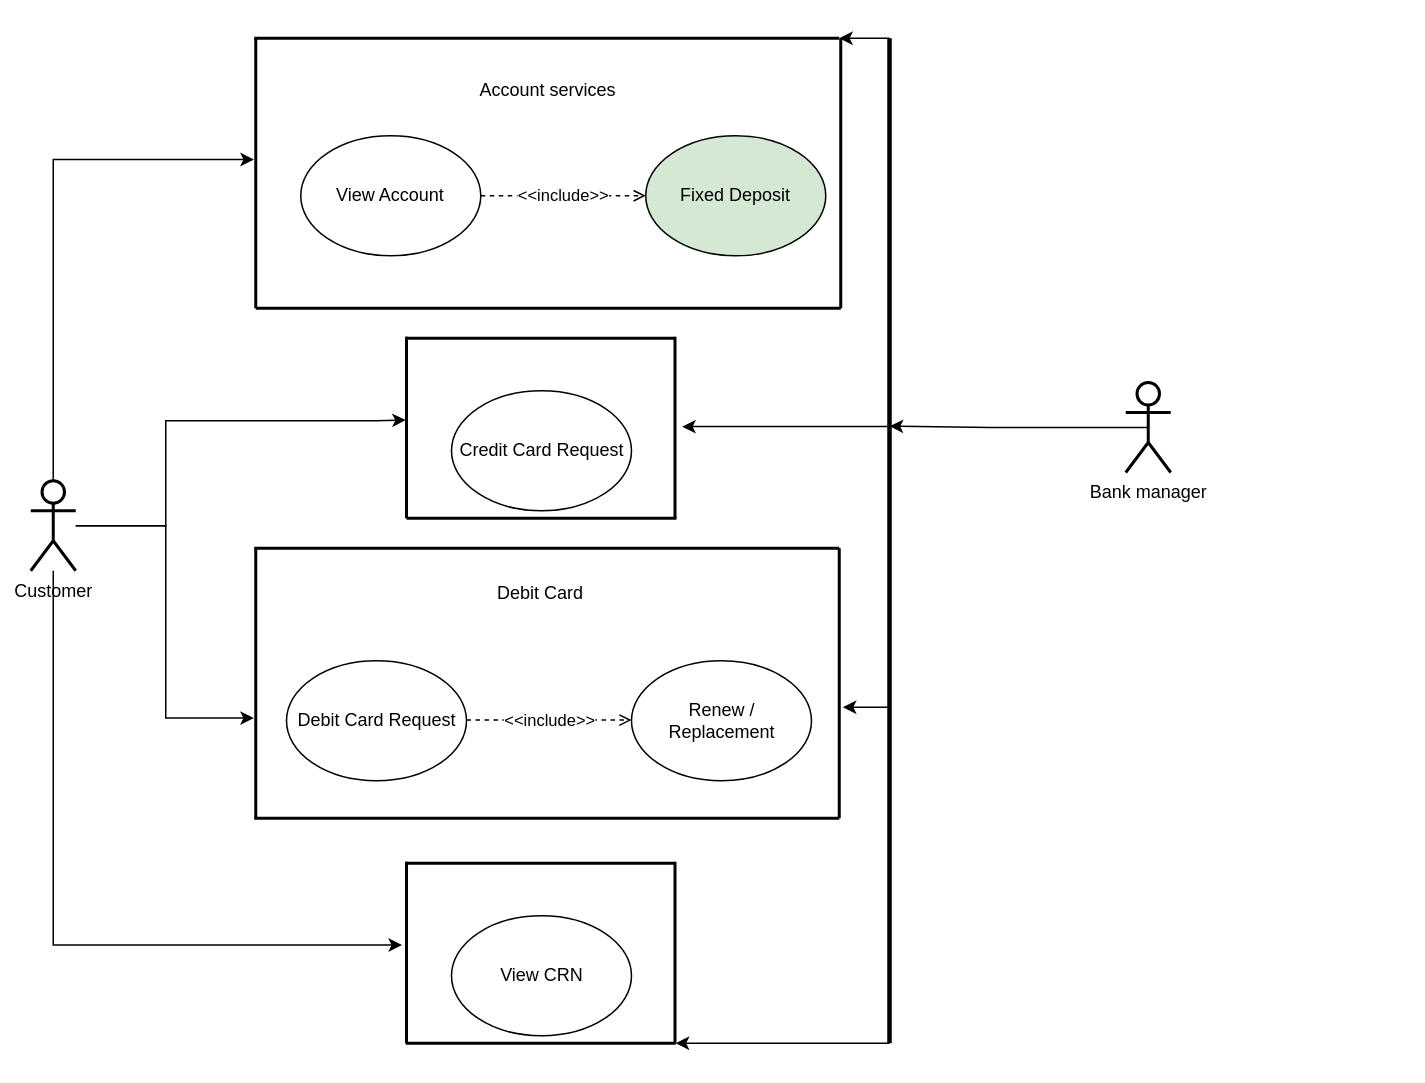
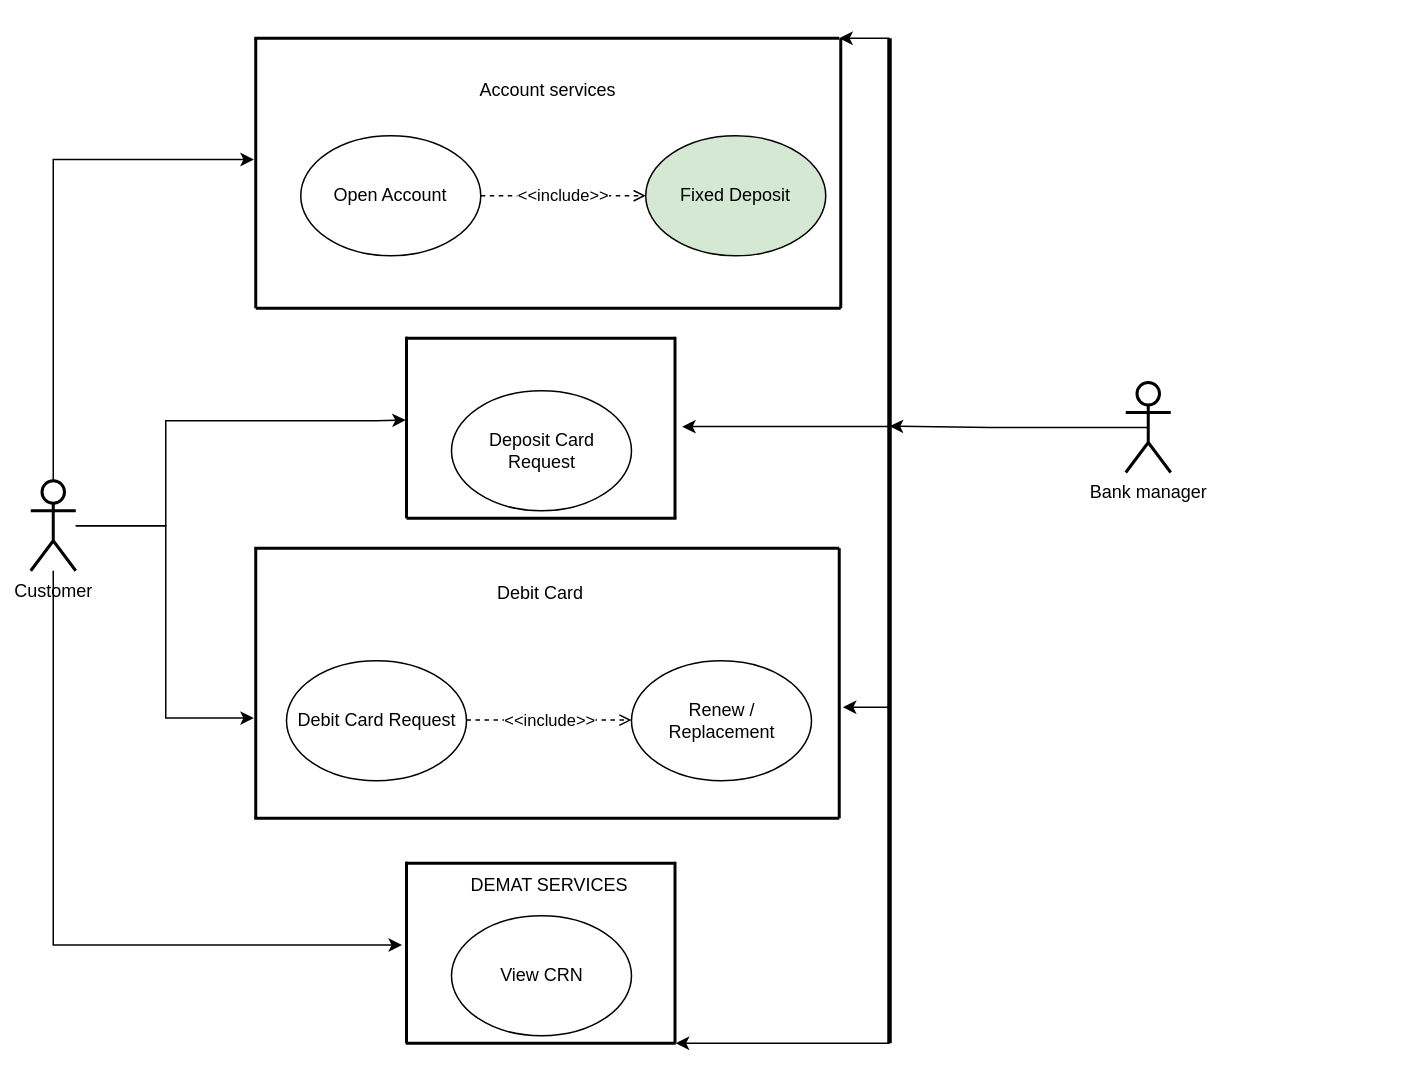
node "View Account": label "View Account" -> "Open Account"
node "Credit Card Request": label "Credit Card Request" -> "Deposit Card Request"
node "DEMAT SERVICES": added
